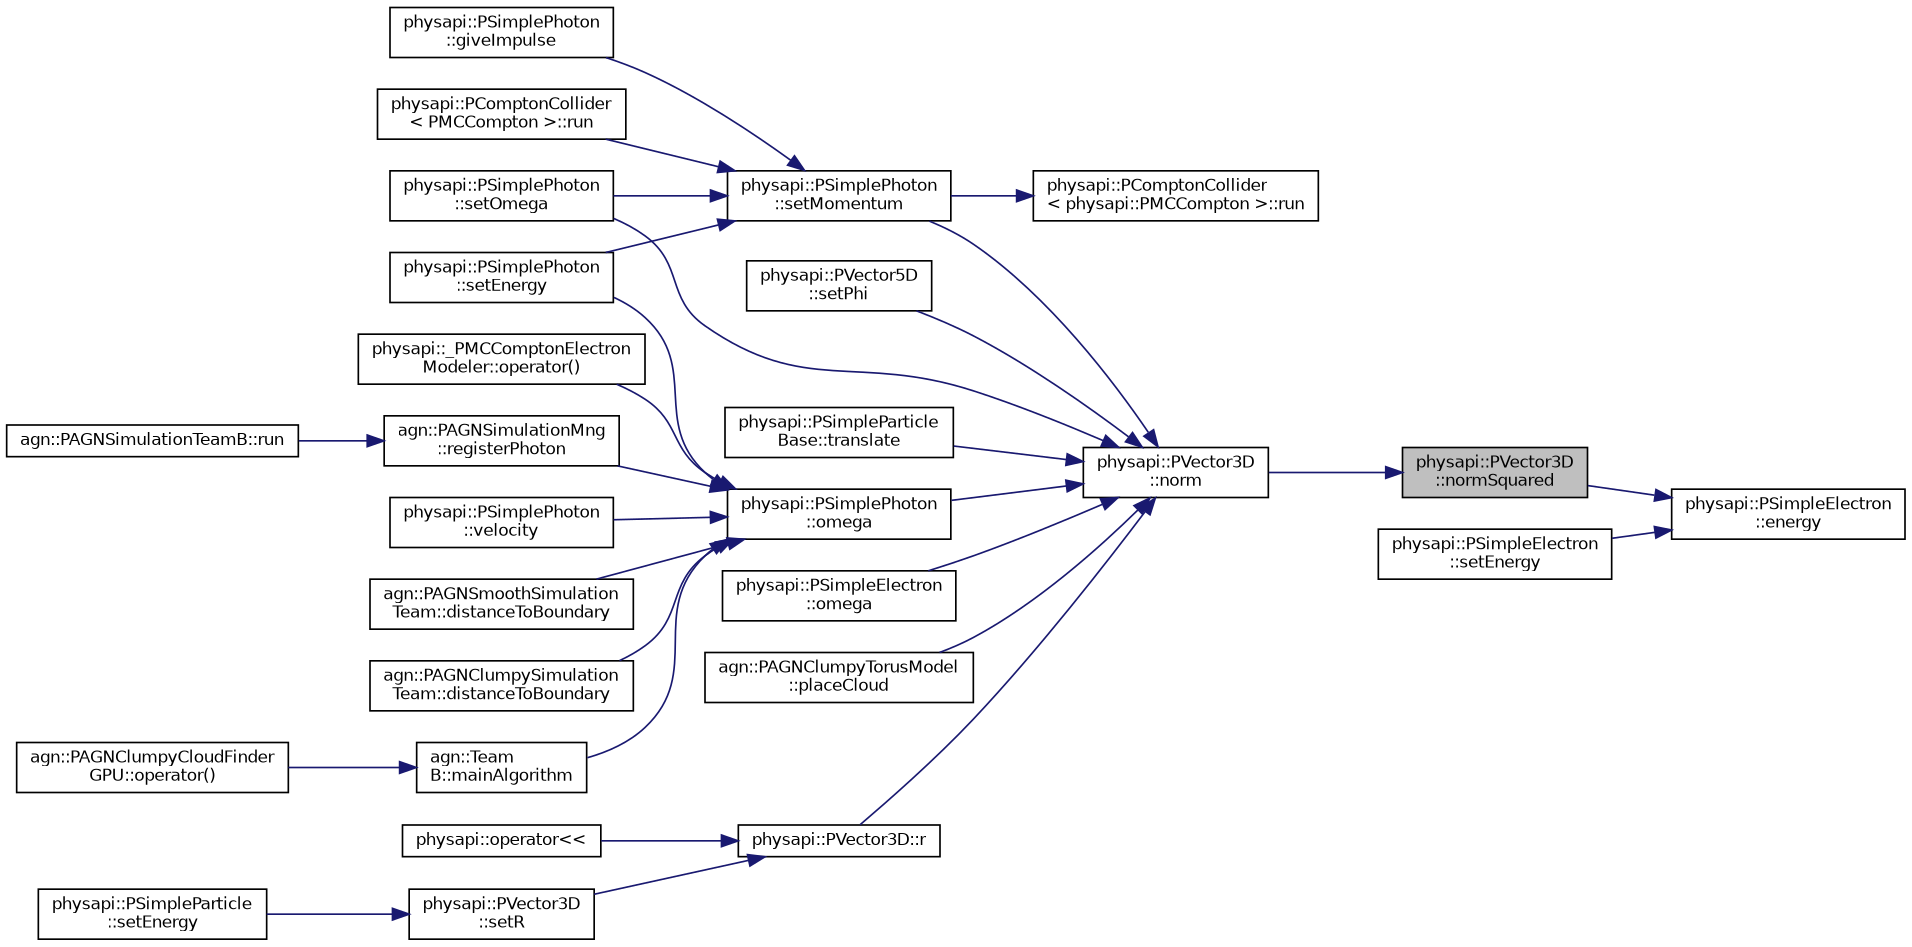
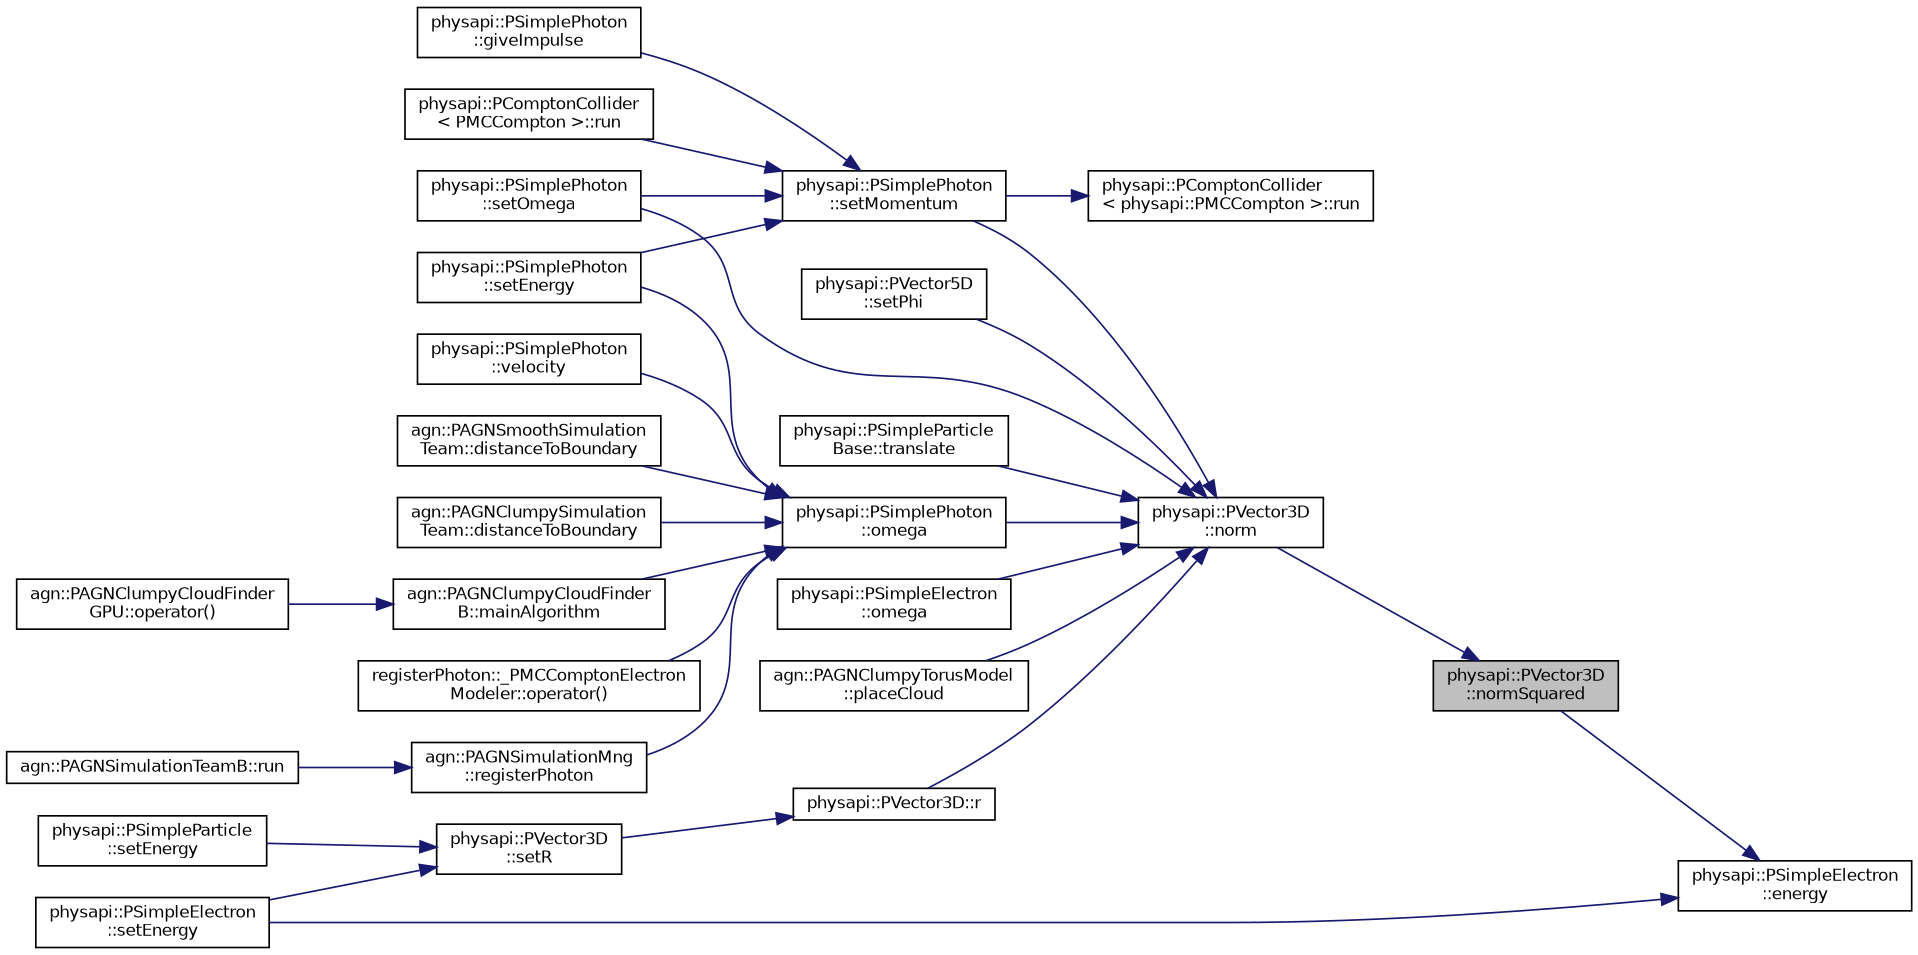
node "physapi::_PMCComptonElectron Modeler::operator()": label "physapi::_PMCComptonElectron Modeler::operator()" -> "registerPhoton::_PMCComptonElectron Modeler::operator()"
node "agn::Team B::mainAlgorithm": label "agn::Team B::mainAlgorithm" -> "agn::PAGNClumpyCloudFinder B::mainAlgorithm"
node "physapi::operator<<": removed
edge "physapi::PSimpleElectron ::setEnergy" -> "physapi::PVector3D ::setR": added
